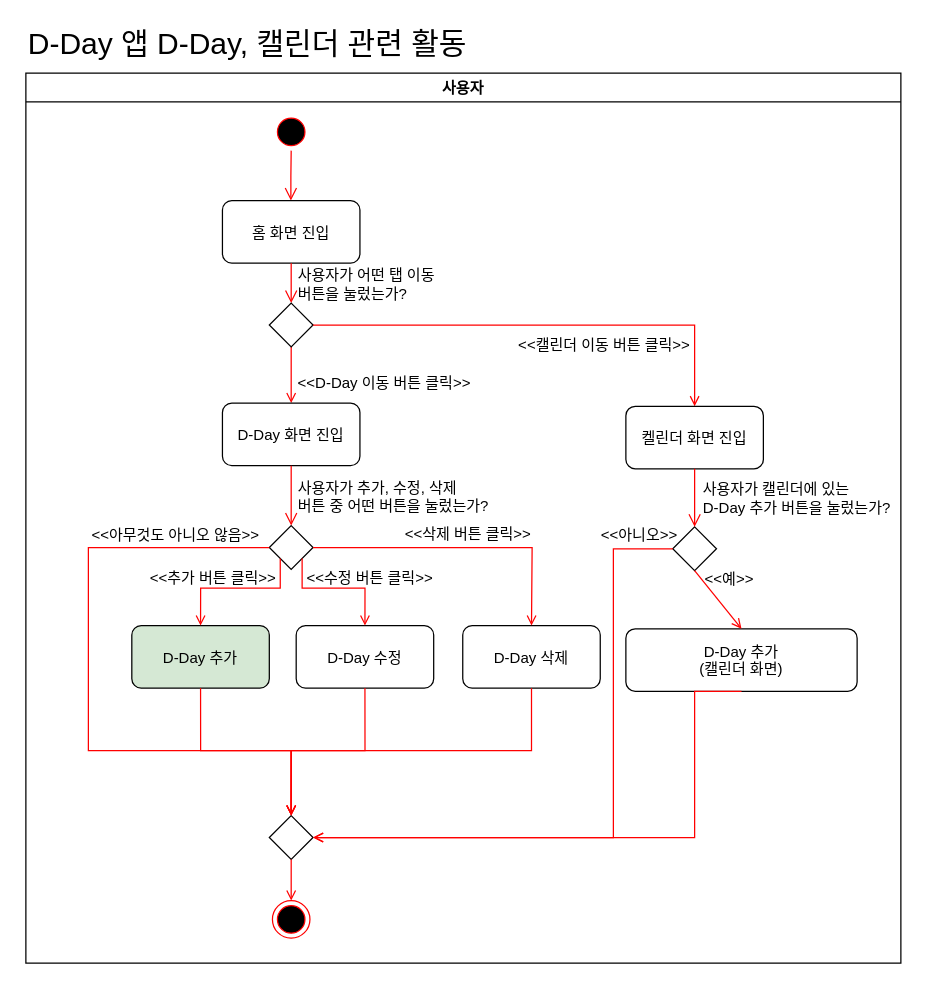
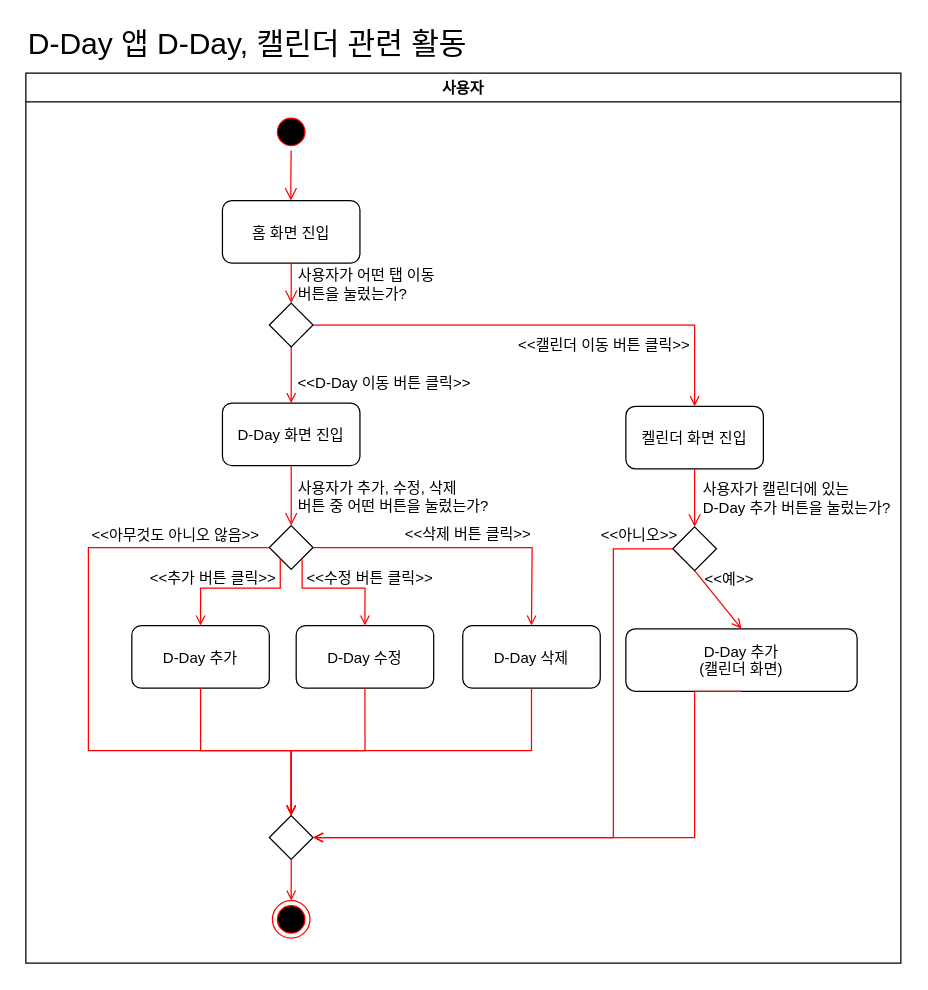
node "D-Day 추가": fillcolor #d5e8d4 -> #ffffff
